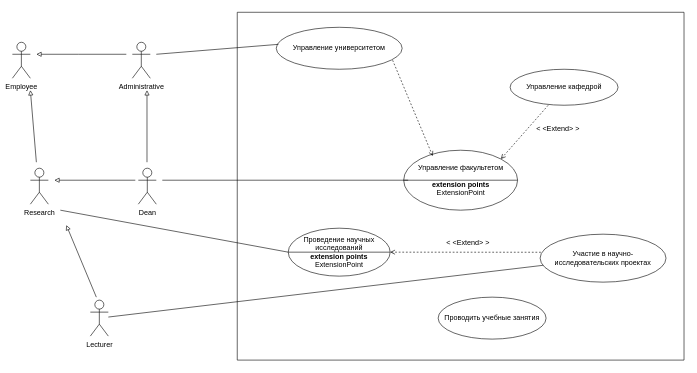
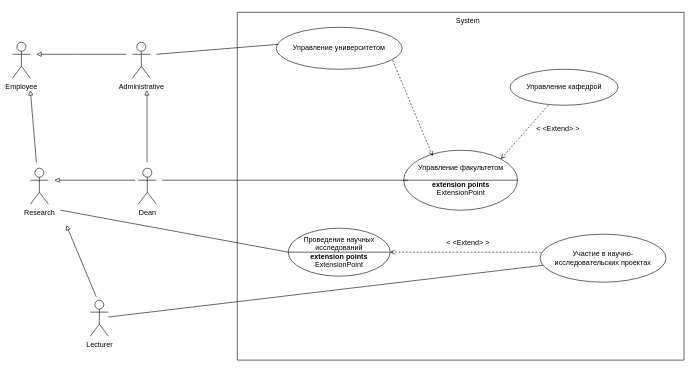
node "System": added
node "Проводить учебные занятия": removed
